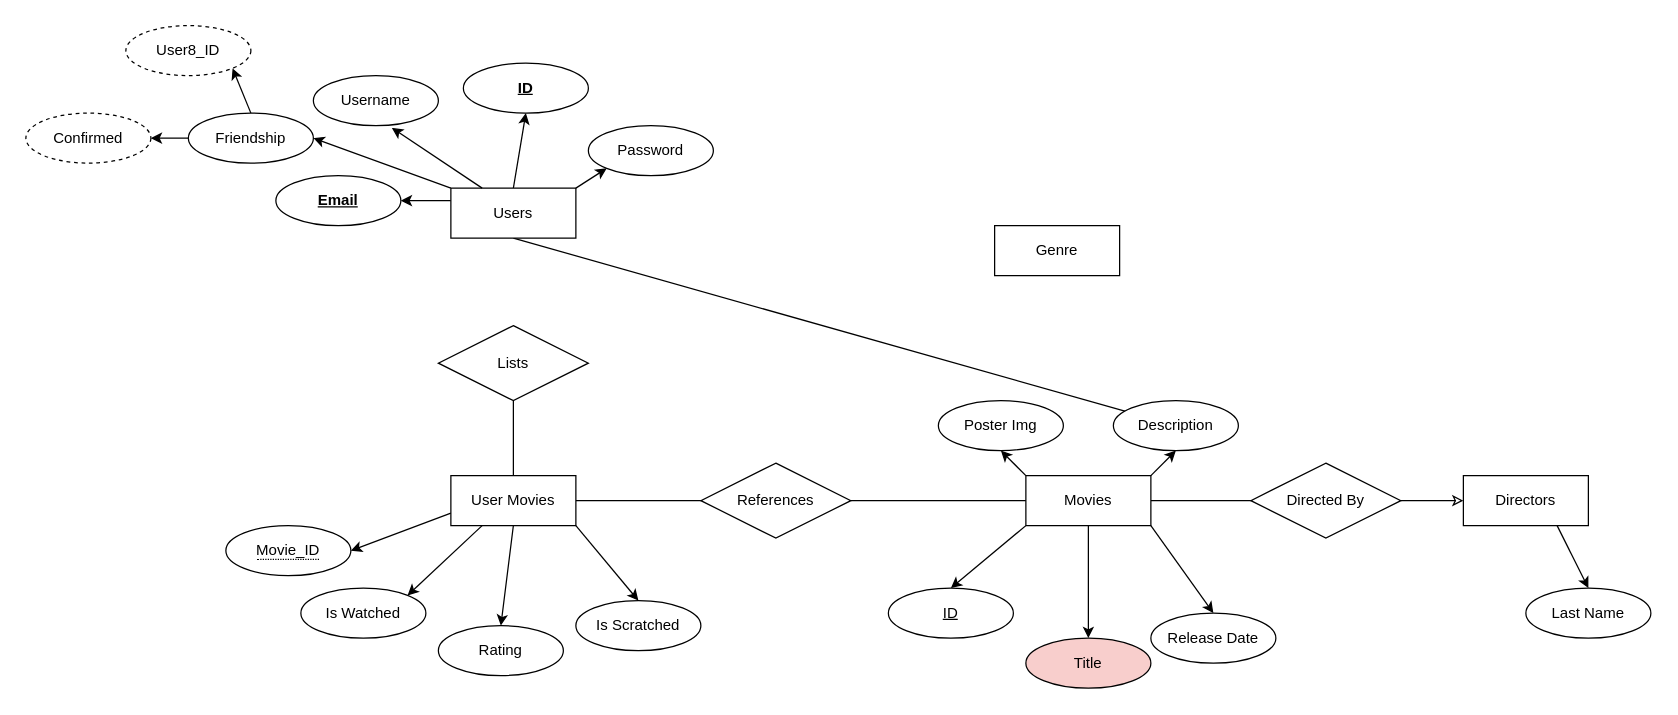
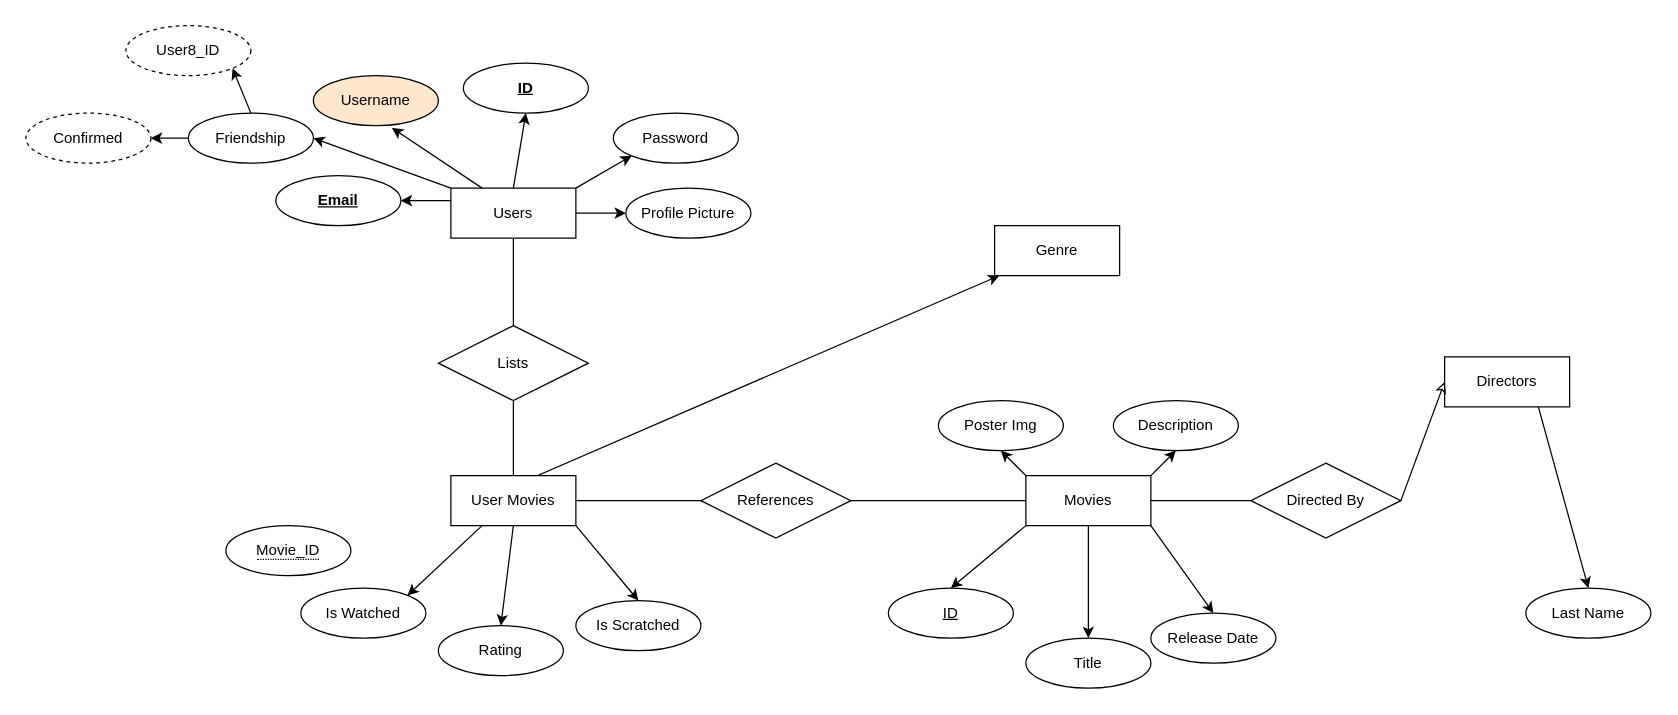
node "Username": fillcolor #ffffff -> #ffe6cc
node "Password": moved (651, 151) -> (676, 138)
edge "Users" -> "Profile Picture": added
node "Profile Picture": added
edge "Users" -- "Description": now "Users" -- "Lists"
node "Directors": moved (1526, 501) -> (1507, 382)
edge "User Movies" -> "Movie_ID": now "User Movies" -> "Genre"
node "Title": fillcolor #f8cecc -> #ffffff
